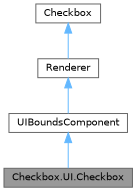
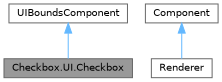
node "Checkbox": label "Checkbox" -> "Component"
edge "UIBoundsComponent" -> "Renderer": removed
